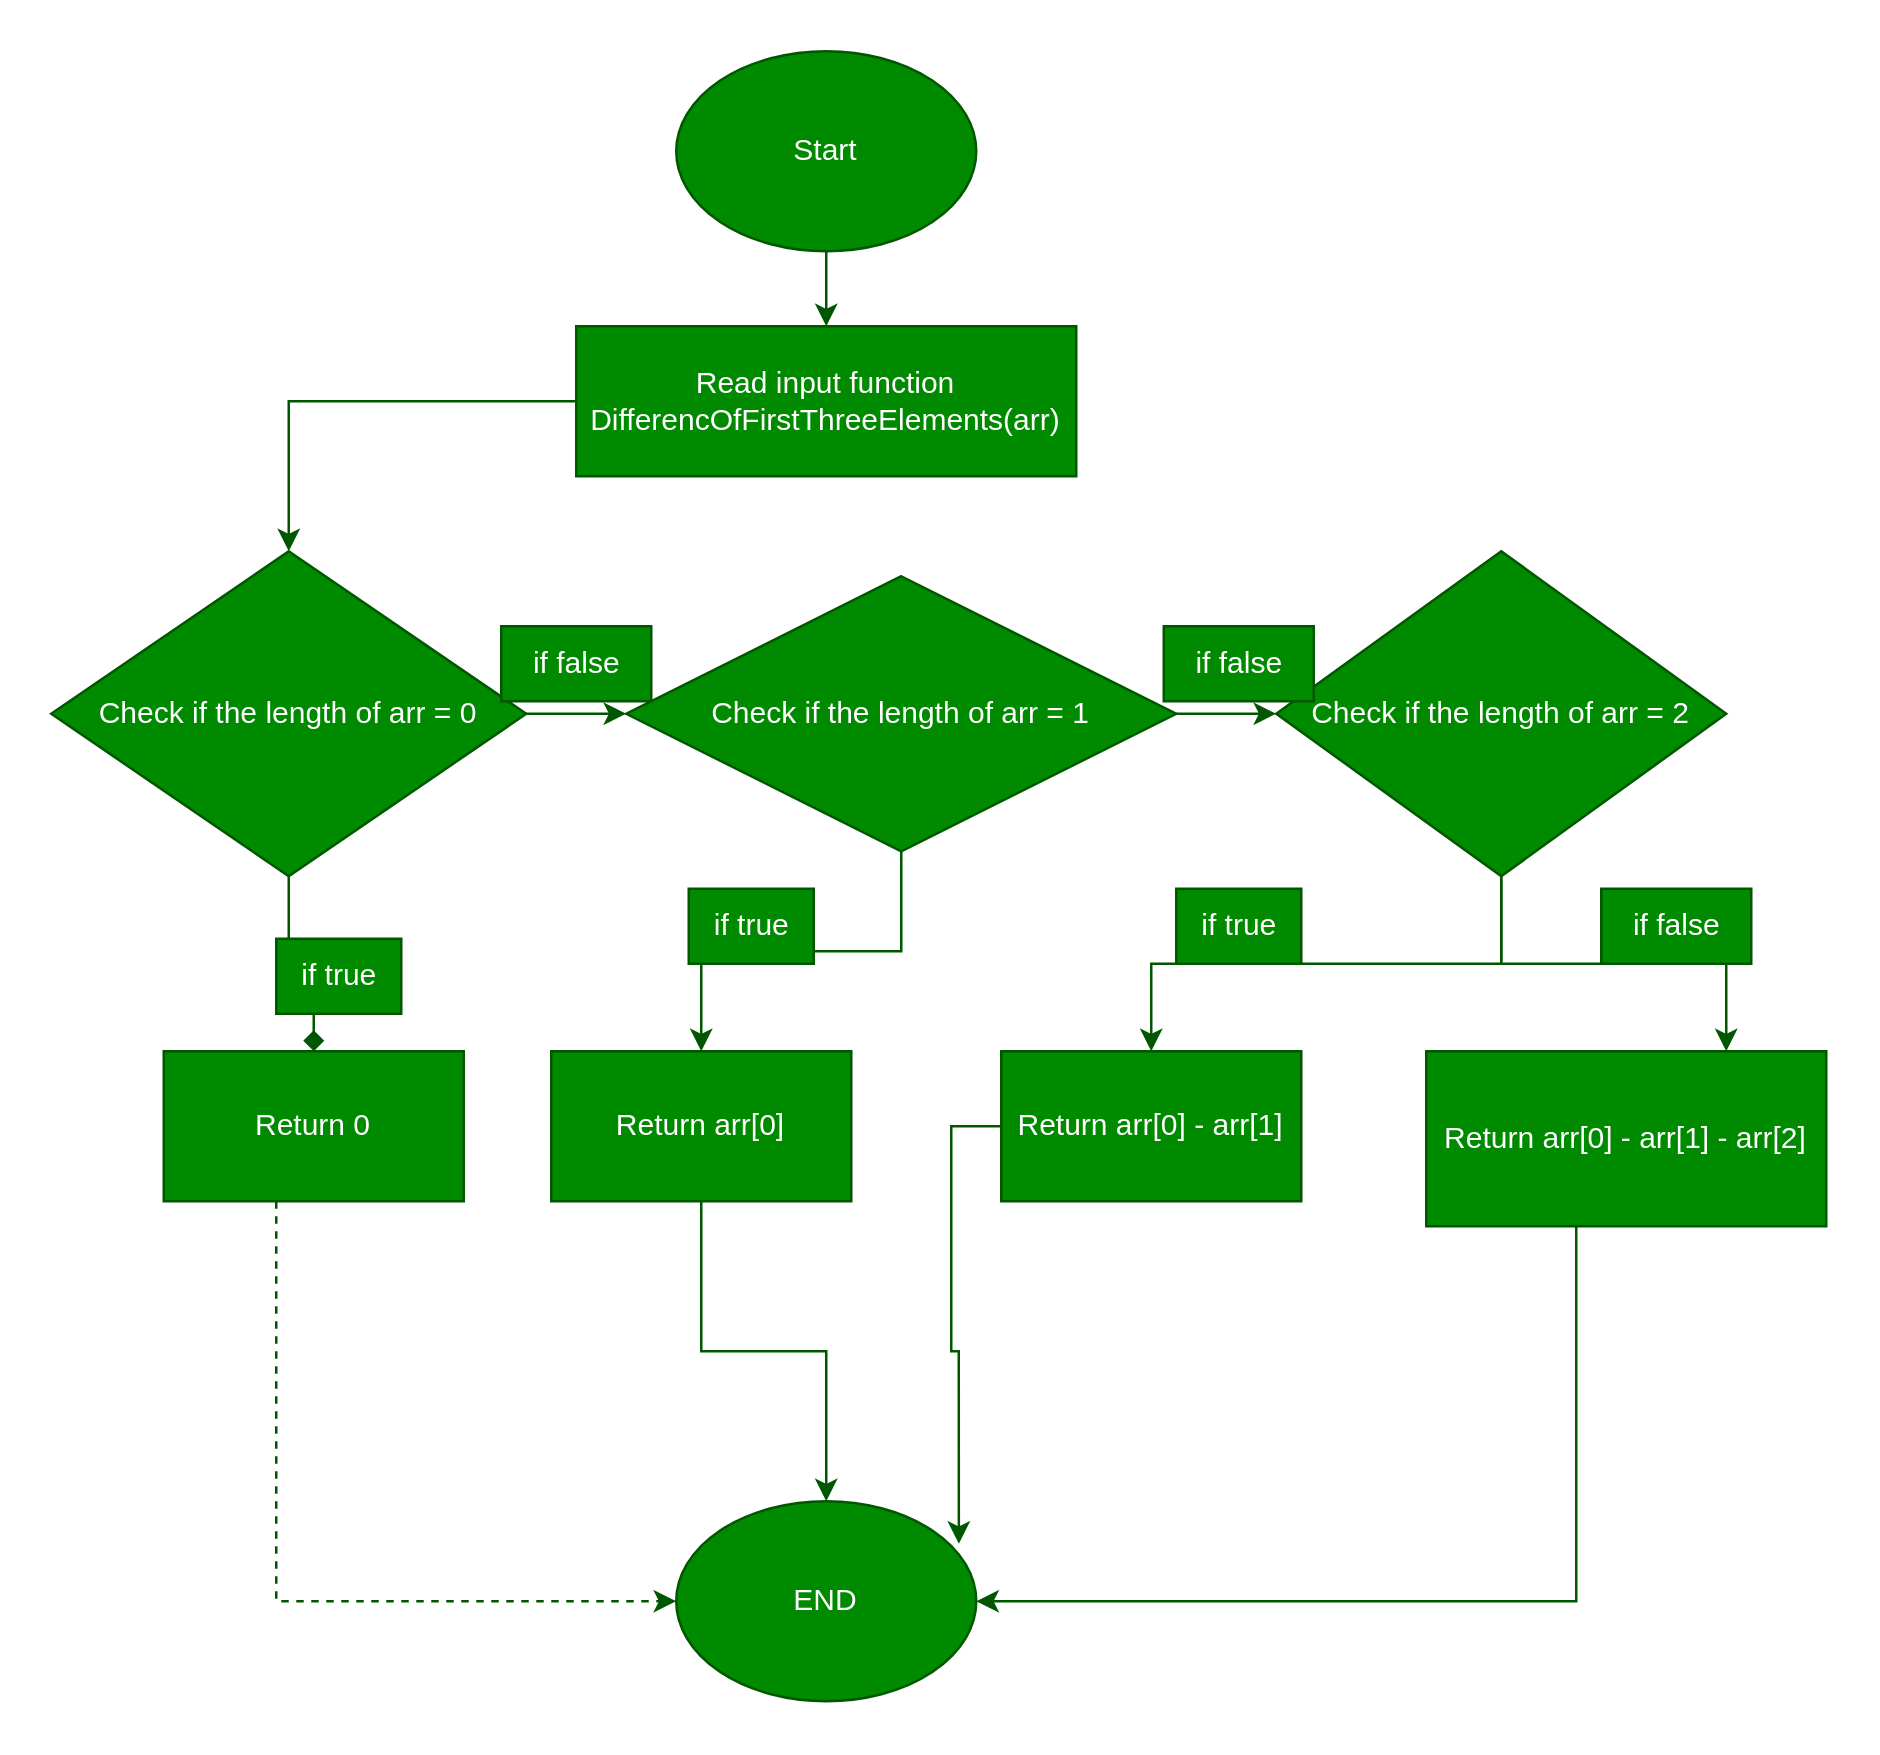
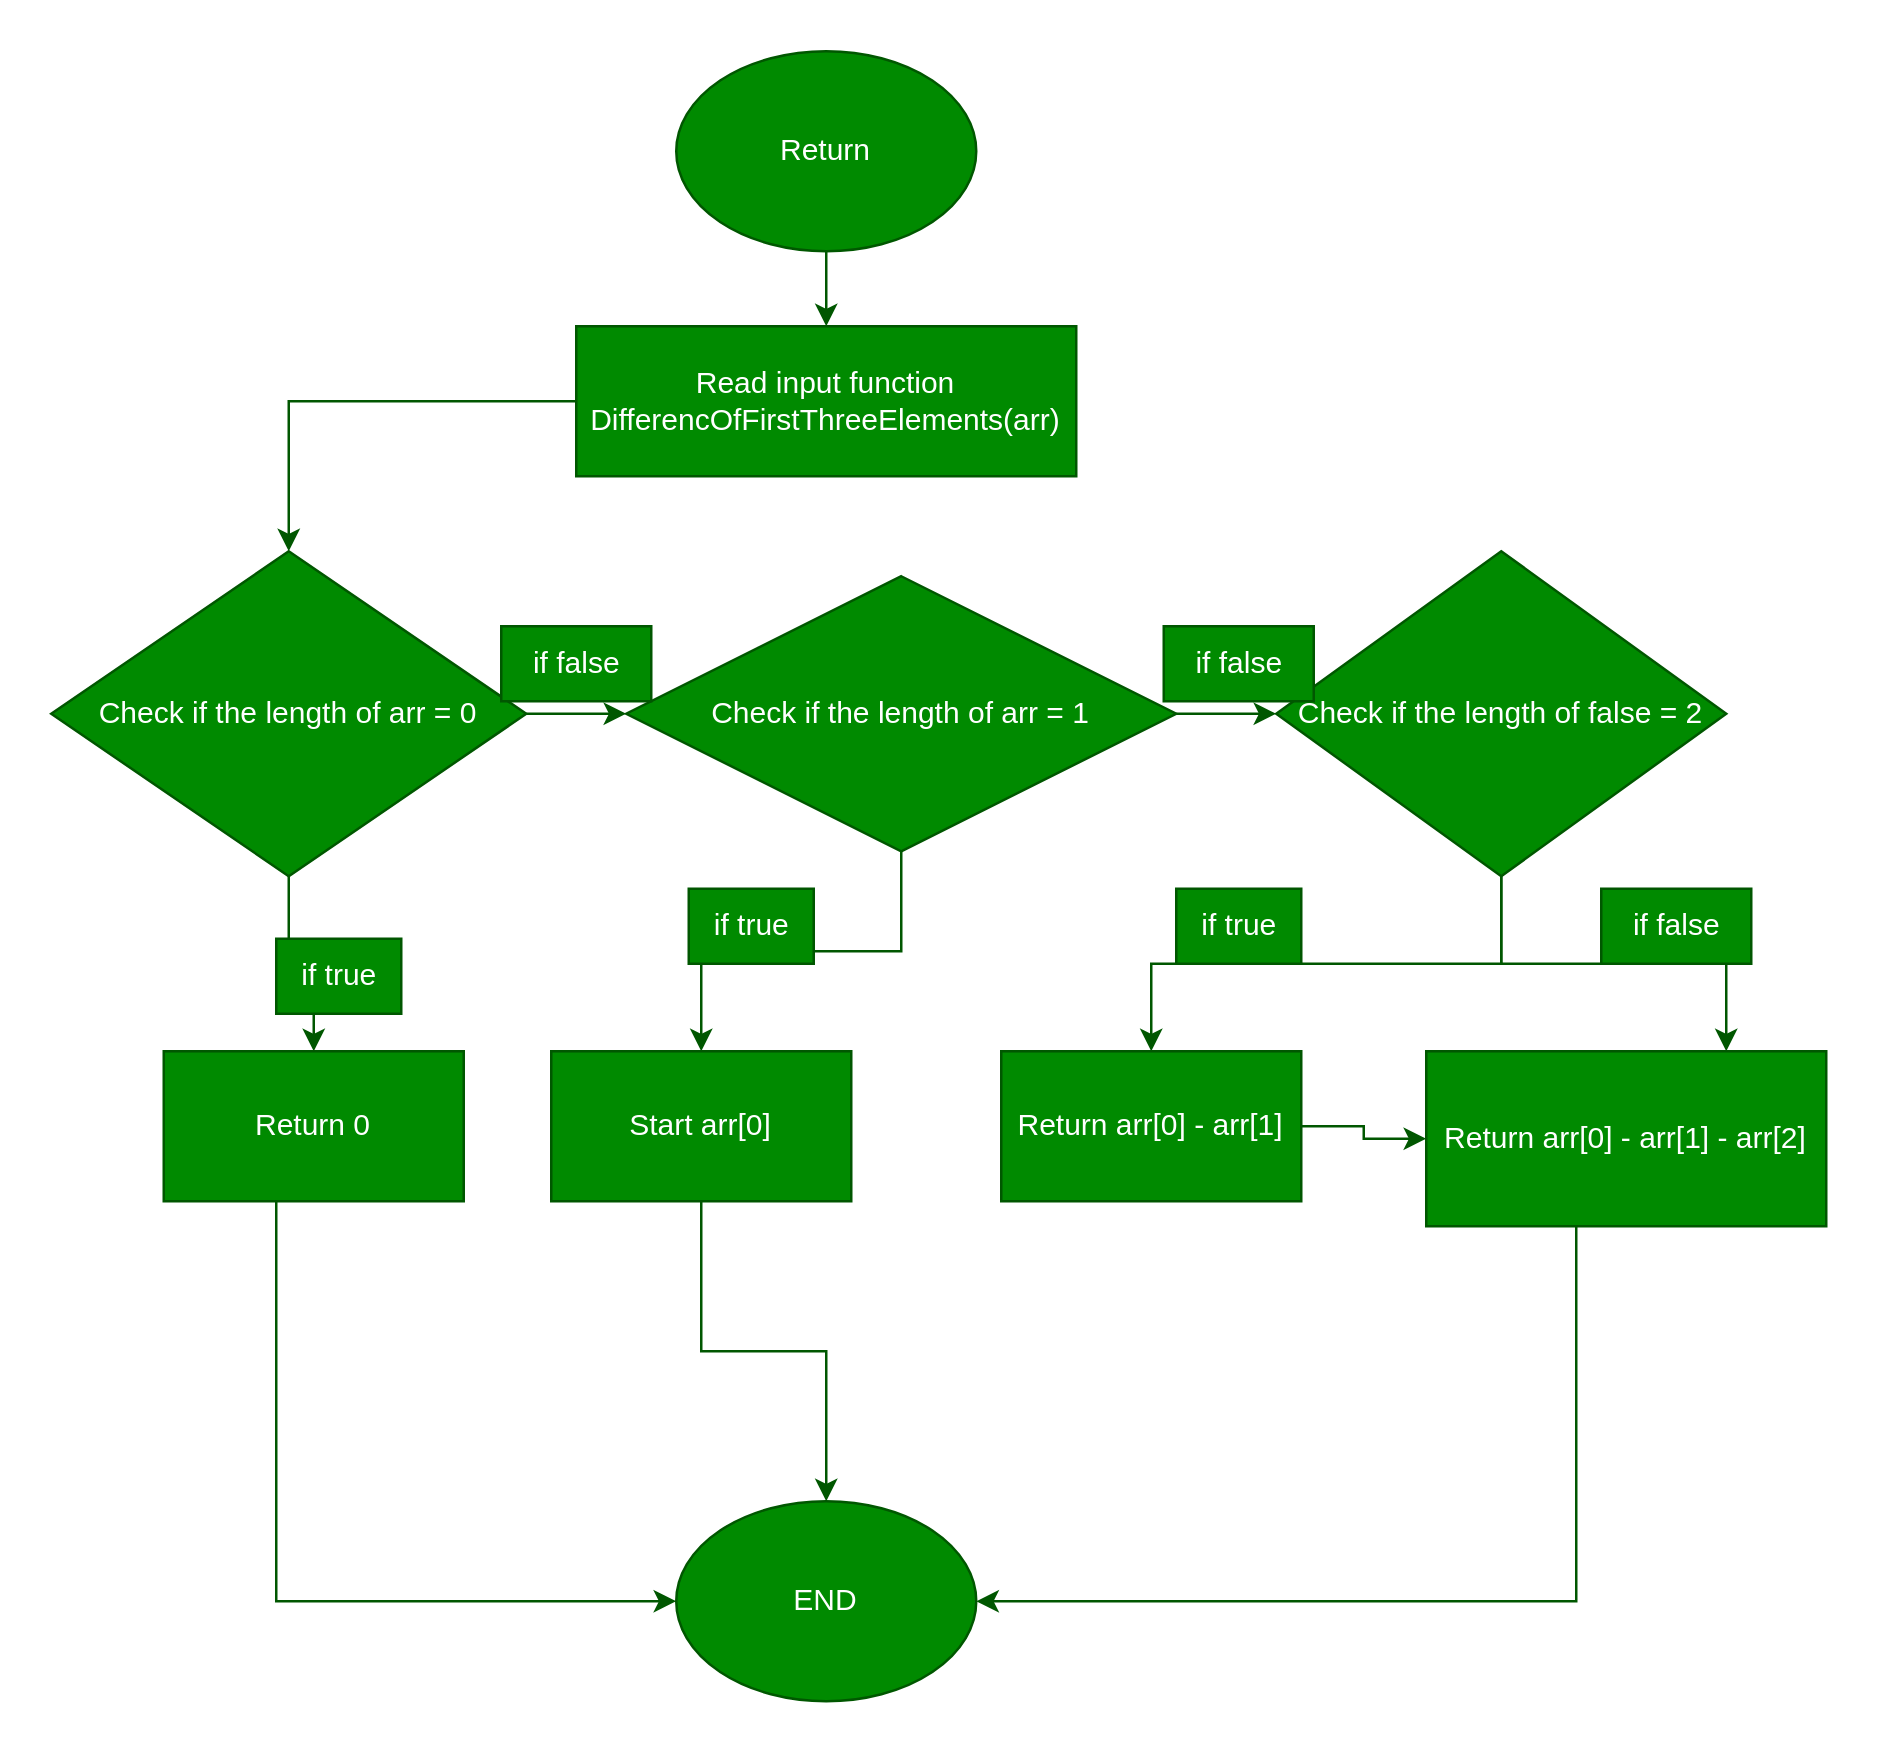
node "Start": label "Start" -> "Return"
node "Check if the length of arr = 2": label "Check if the length of arr = 2" -> "Check if the length of false = 2"
edge "Check if the length of arr = 0" -> "Return 0": arrowhead diamond -> classic
node "Return arr[0]": label "Return arr[0]" -> "Start arr[0]"
edge "Return arr[0] - arr[1]" -> "END": now "Return arr[0] - arr[1]" -> "Return arr[0] - arr[1] - arr[2]"
edge "Return 0" -> "END": style dashed -> solid
